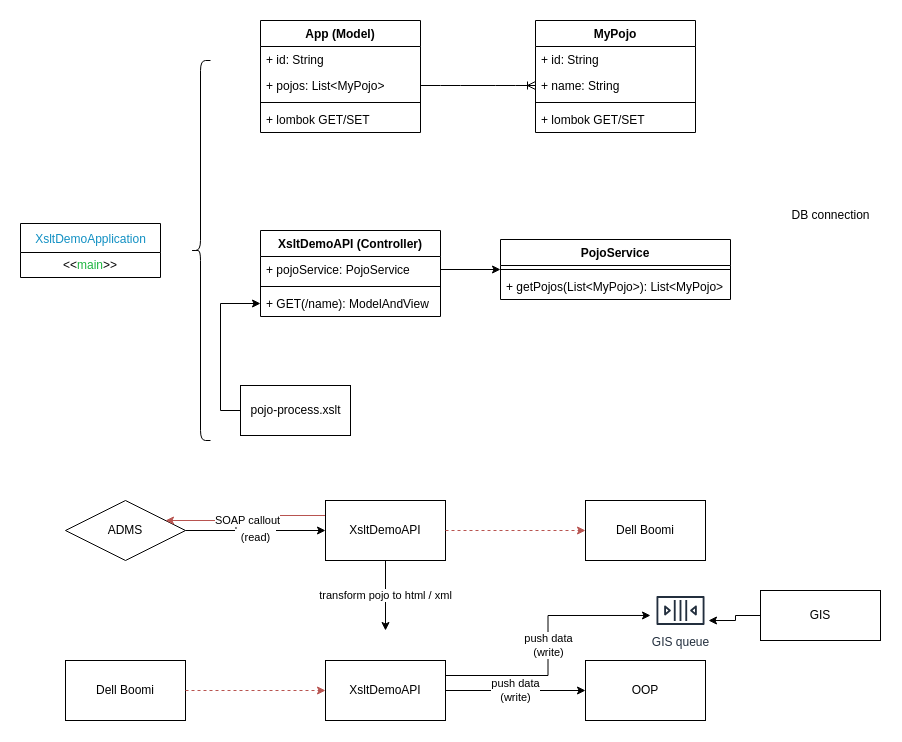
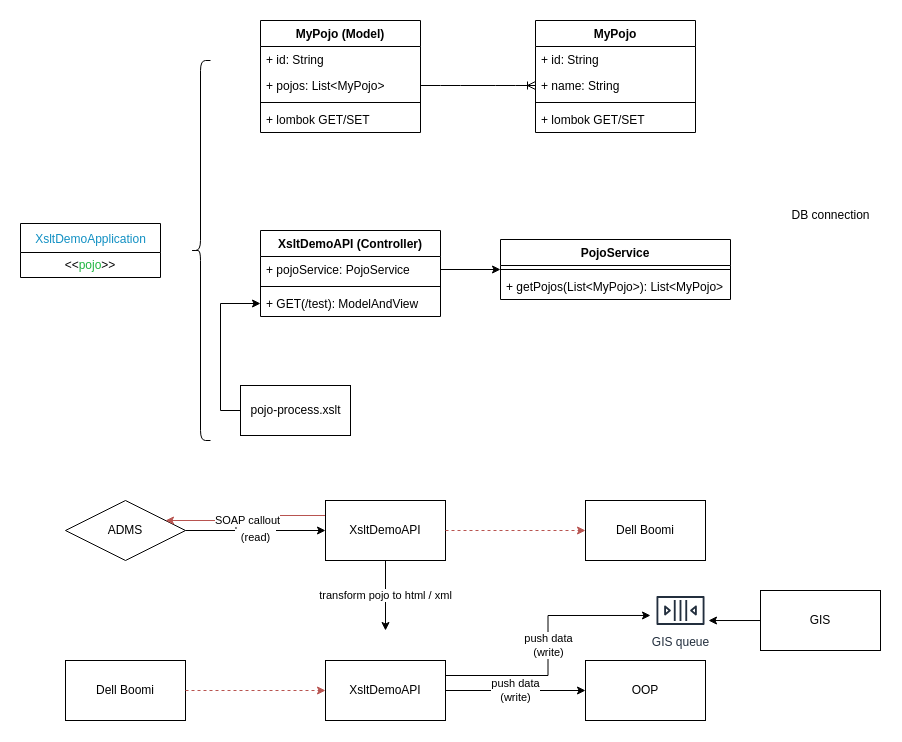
node "App (Model)": label "App (Model)" -> "MyPojo (Model)"
node "<<main>>": label "<<main>>" -> "<<pojo>>"
node "+ GET(/name): ModelAndView": label "+ GET(/name): ModelAndView" -> "+ GET(/test): ModelAndView"
node "GIS": size 120x50 -> 120x60
